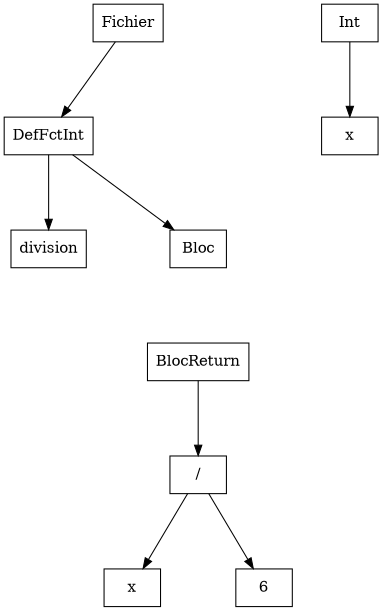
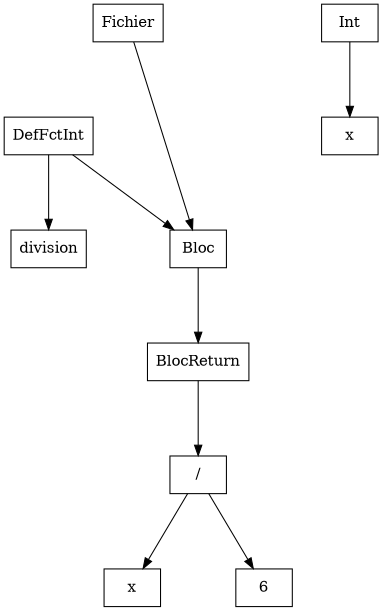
edge "Fichier" -> "DefFctInt": now "Fichier" -> "Bloc"
edge "Bloc" -> "BlocReturn": added
